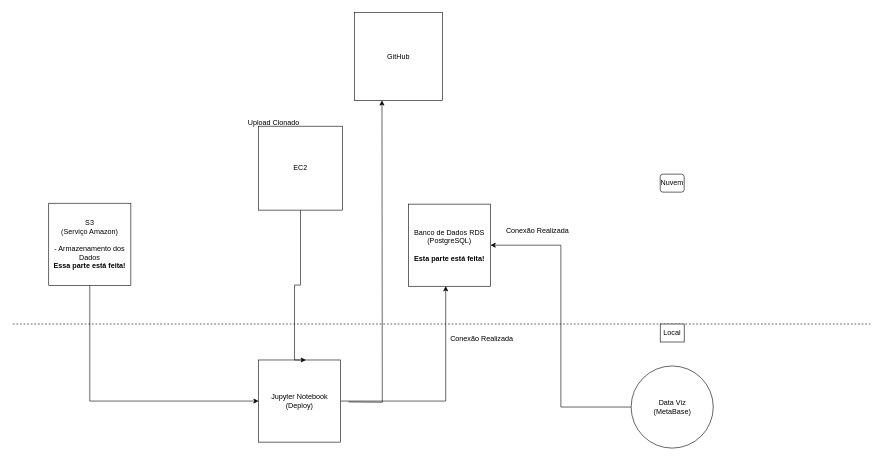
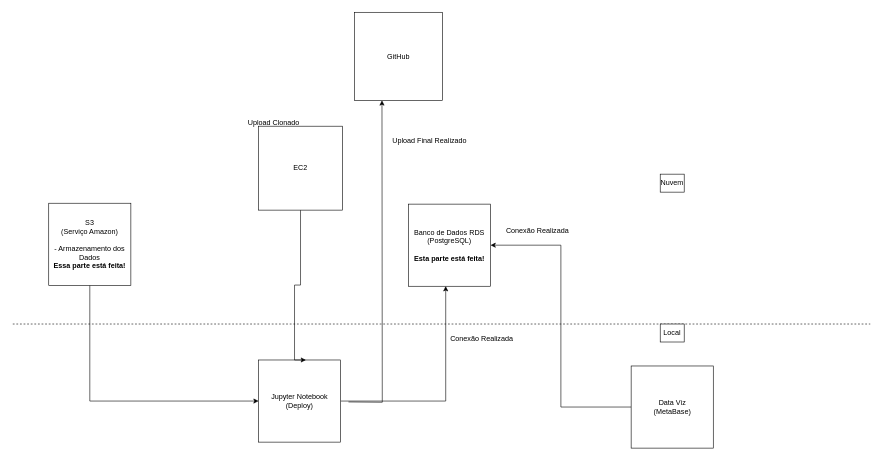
node "Upload Final Realizado": added
node "Nuvem": shape rounded rectangle -> rectangle
node "Data Viz (MetaBase)": shape ellipse -> rectangle
